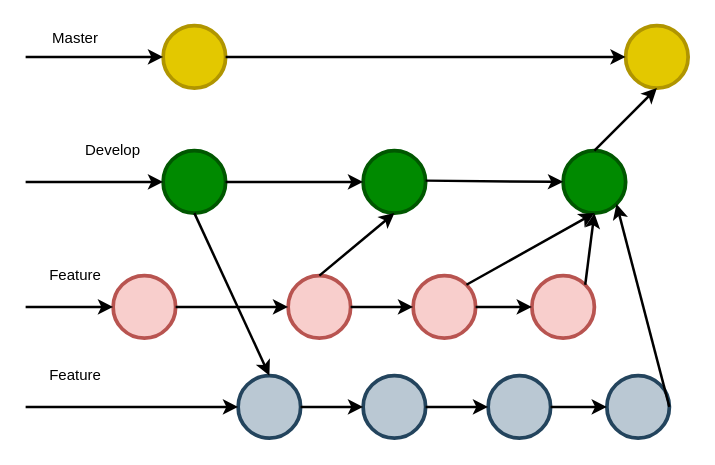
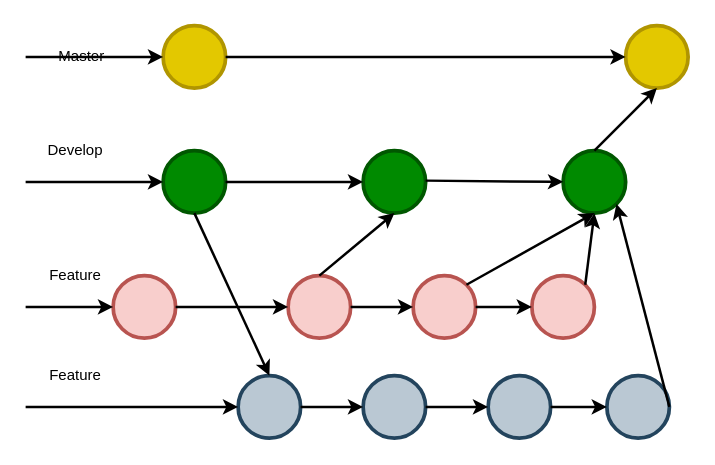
node "Master": moved (76, 38) -> (82, 57)
node "Develop": moved (113, 151) -> (76, 151)
